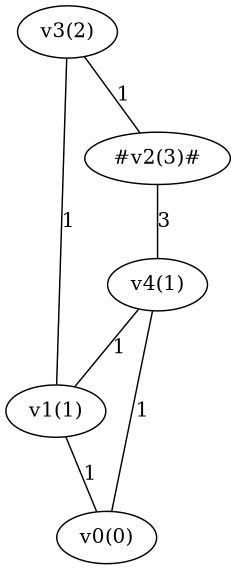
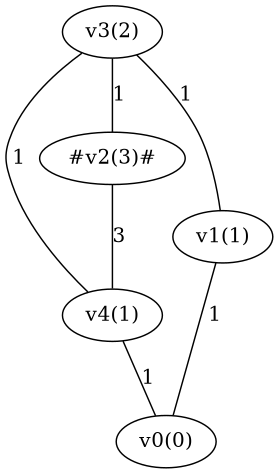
edge "v4(1)" -- "v1(1)": now "v4(1)" -- "v3(2)"
